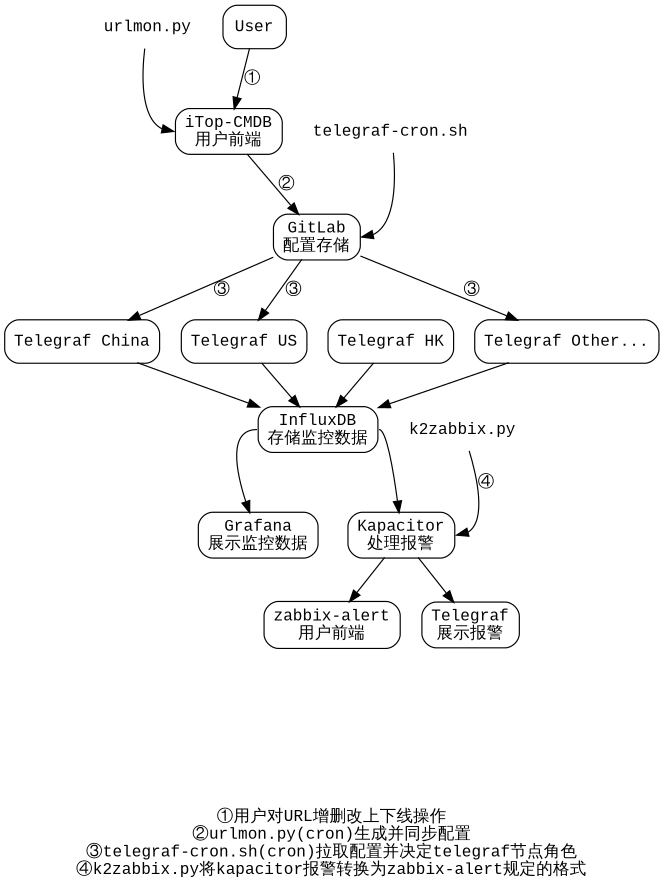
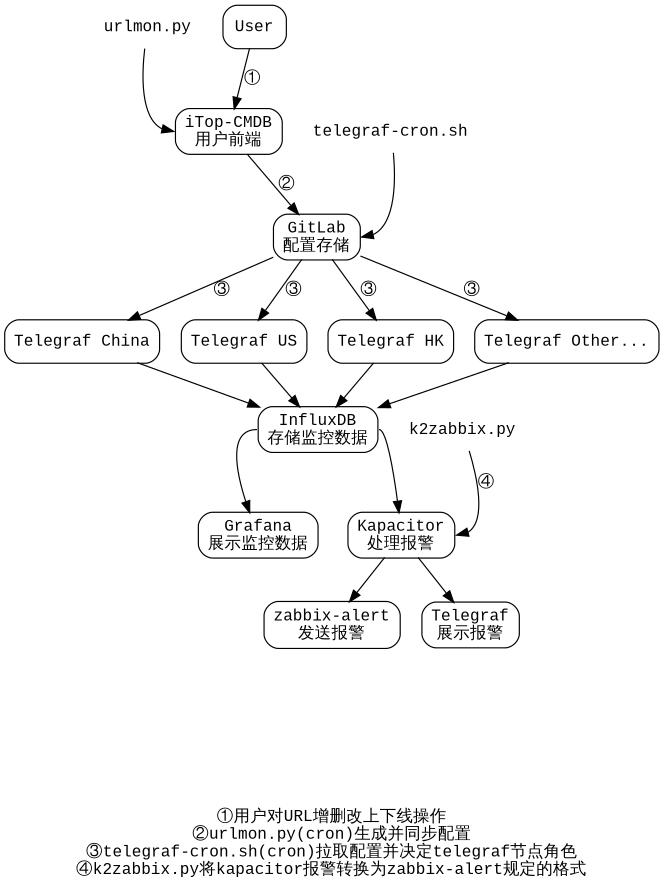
edge "GitLab 配置存储" -> "Telegraf HK": added, label "③"
node "zabbix-alert 用户前端": label "zabbix-alert 用户前端" -> "zabbix-alert 发送报警"
